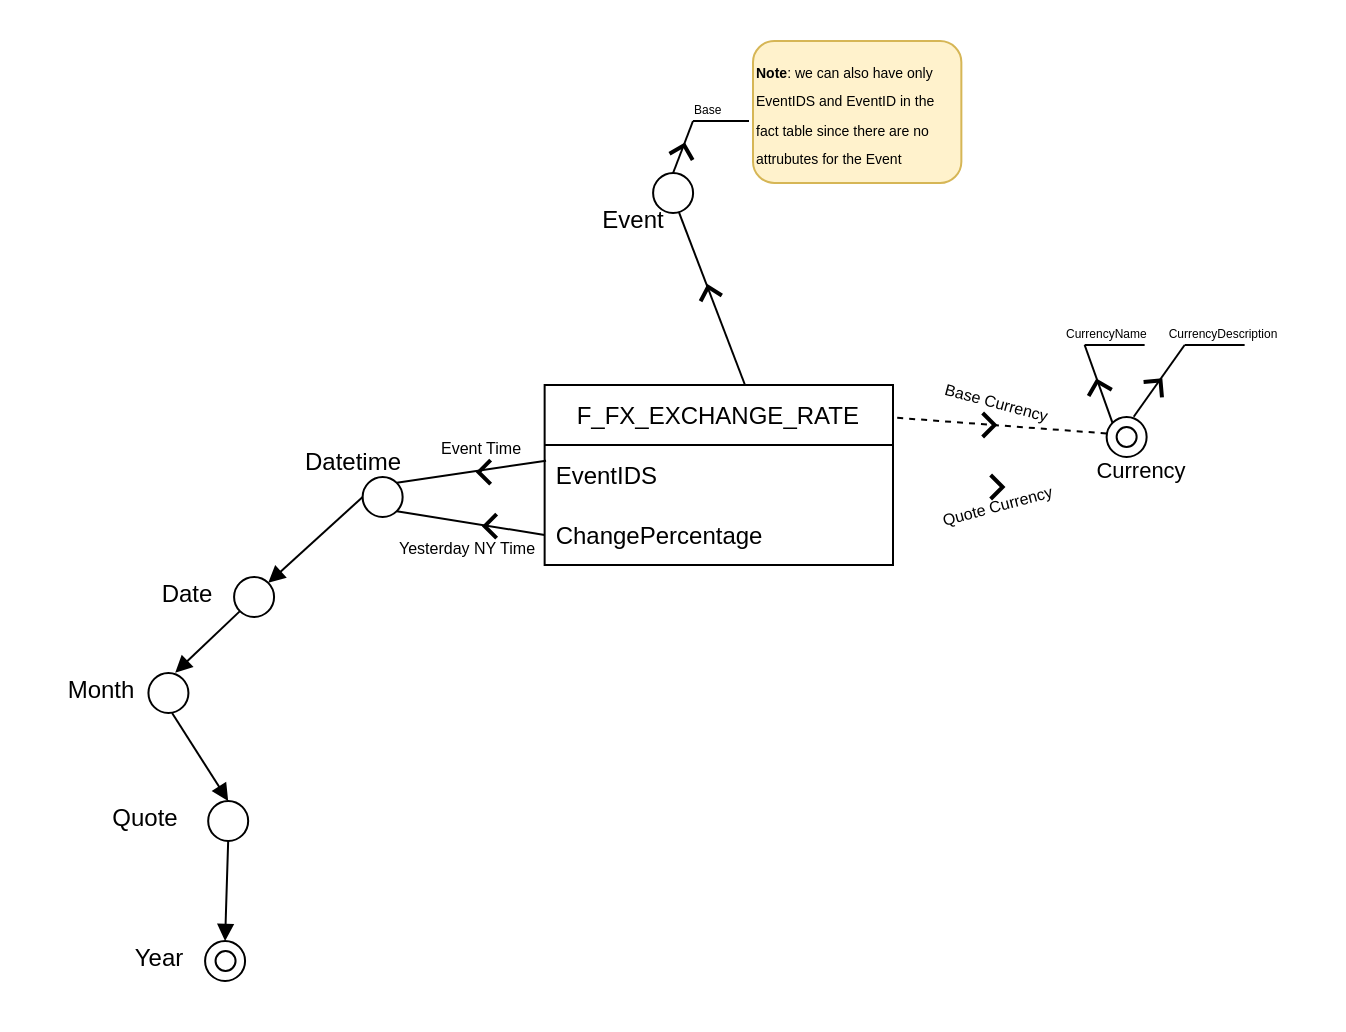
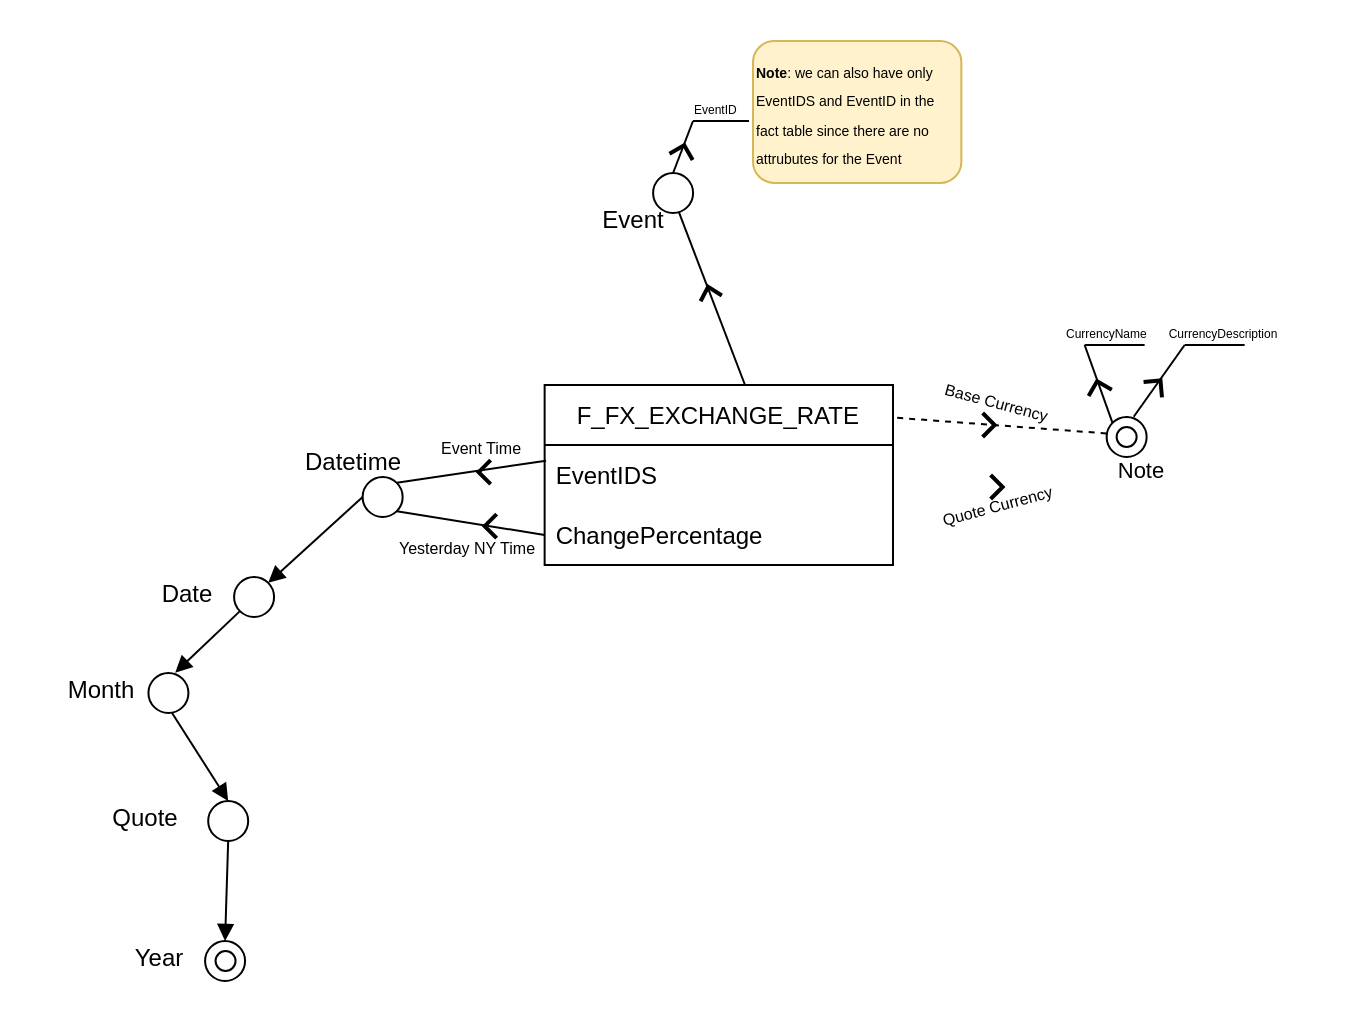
node "Base": label "Base" -> "EventID"
node "Currency": label "Currency" -> "Note"
